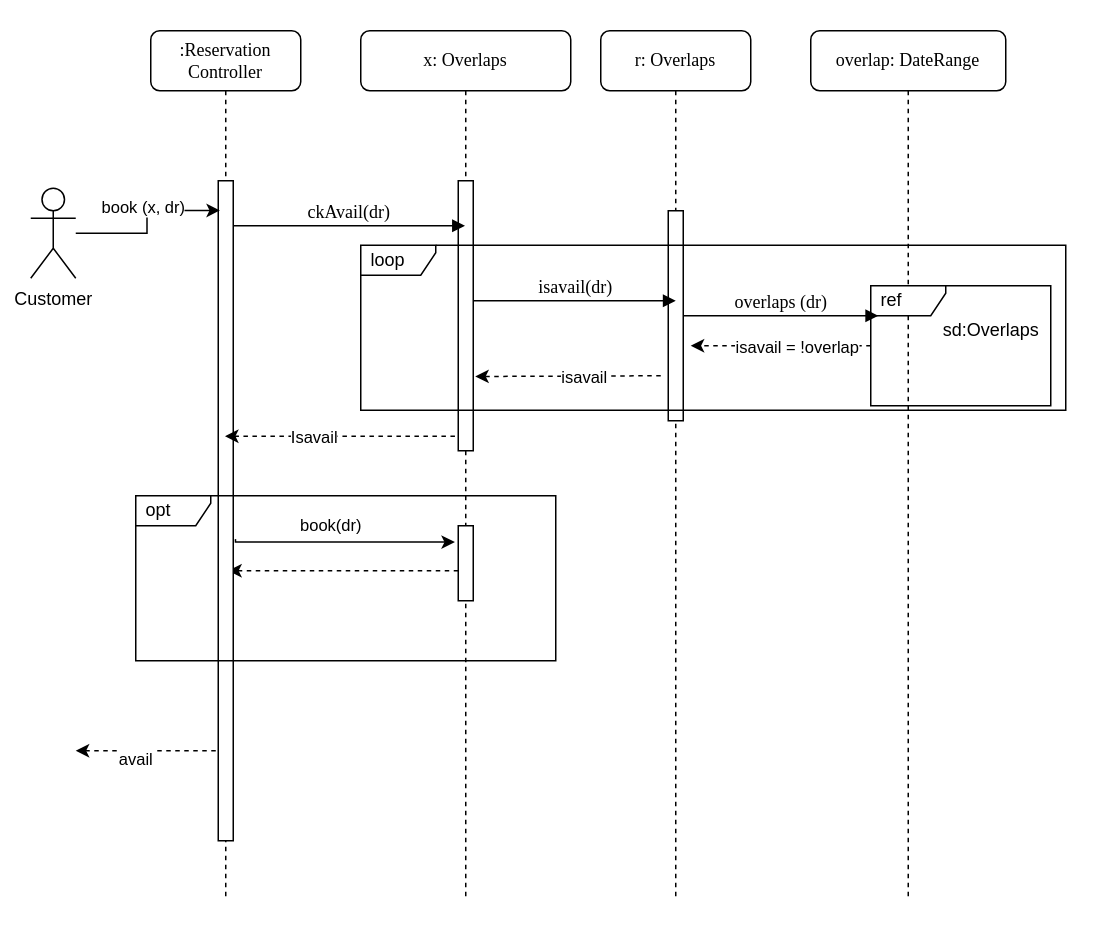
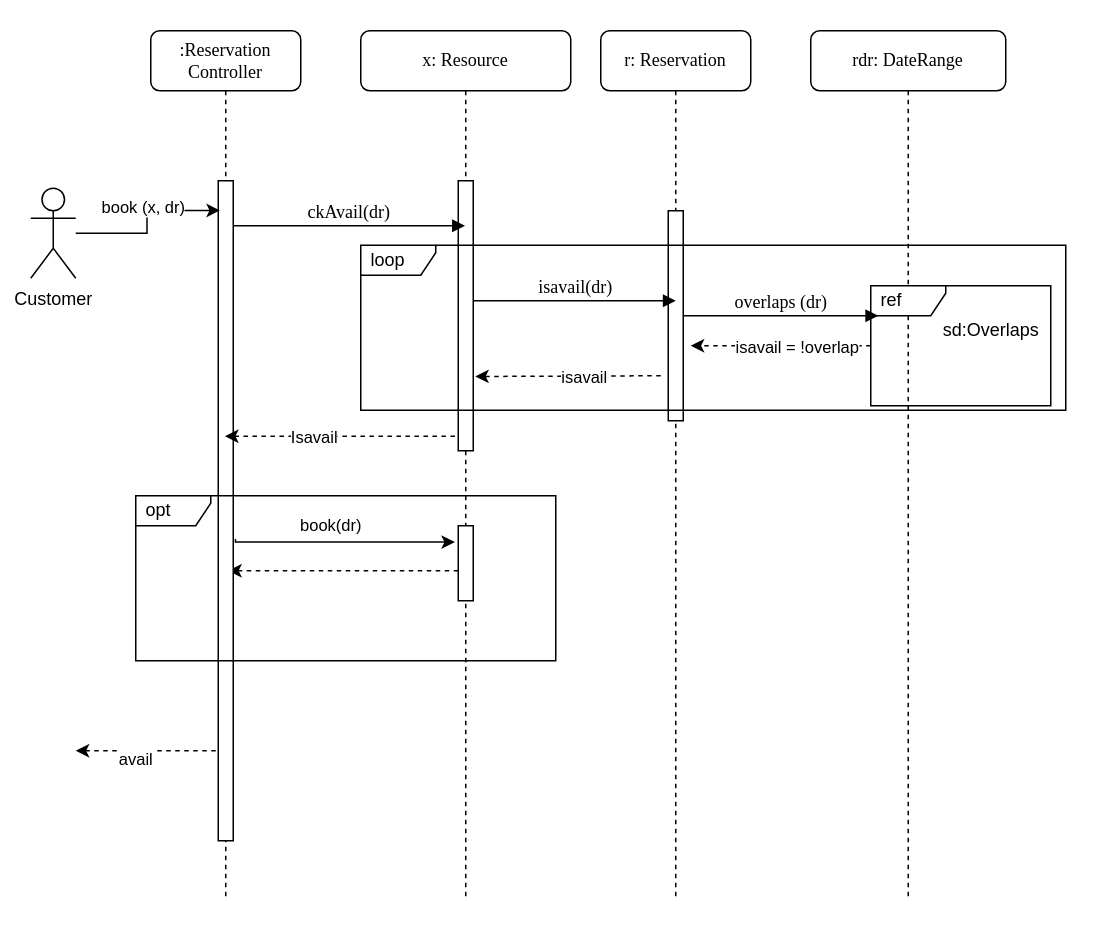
node "x: Overlaps": label "x: Overlaps" -> "x: Resource"
node "r: Overlaps": label "r: Overlaps" -> "r: Reservation"
node "overlap: DateRange": label "overlap: DateRange" -> "rdr: DateRange"
